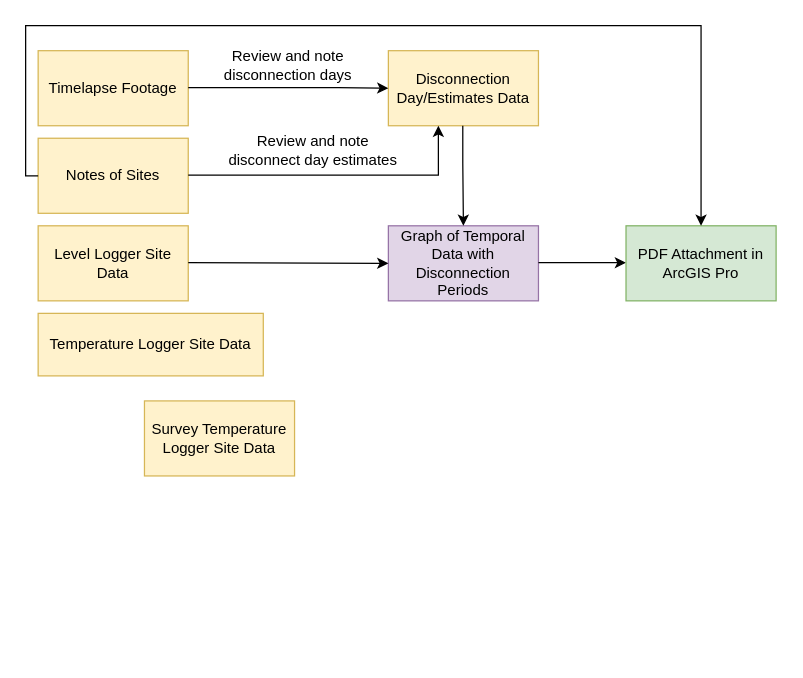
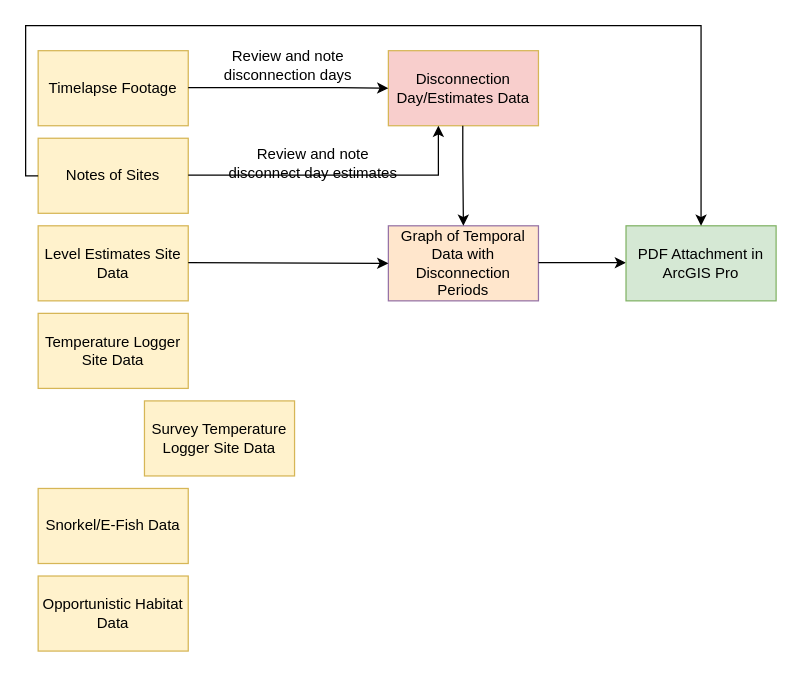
node "Disconnection Day/Estimates Data": fillcolor #fff2cc -> #f8cecc
node "Review and note disconnect day estimates": moved (313, 151) -> (313, 163)
node "Level Logger Site Data": label "Level Logger Site Data" -> "Level Estimates Site Data"
node "Graph of Temporal Data with Disconnection Periods": fillcolor #e1d5e7 -> #ffe6cc
node "Temperature Logger Site Data": size 225x63 -> 150x75
node "Snorkel/E-Fish Data": added
node "Opportunistic Habitat Data": added
